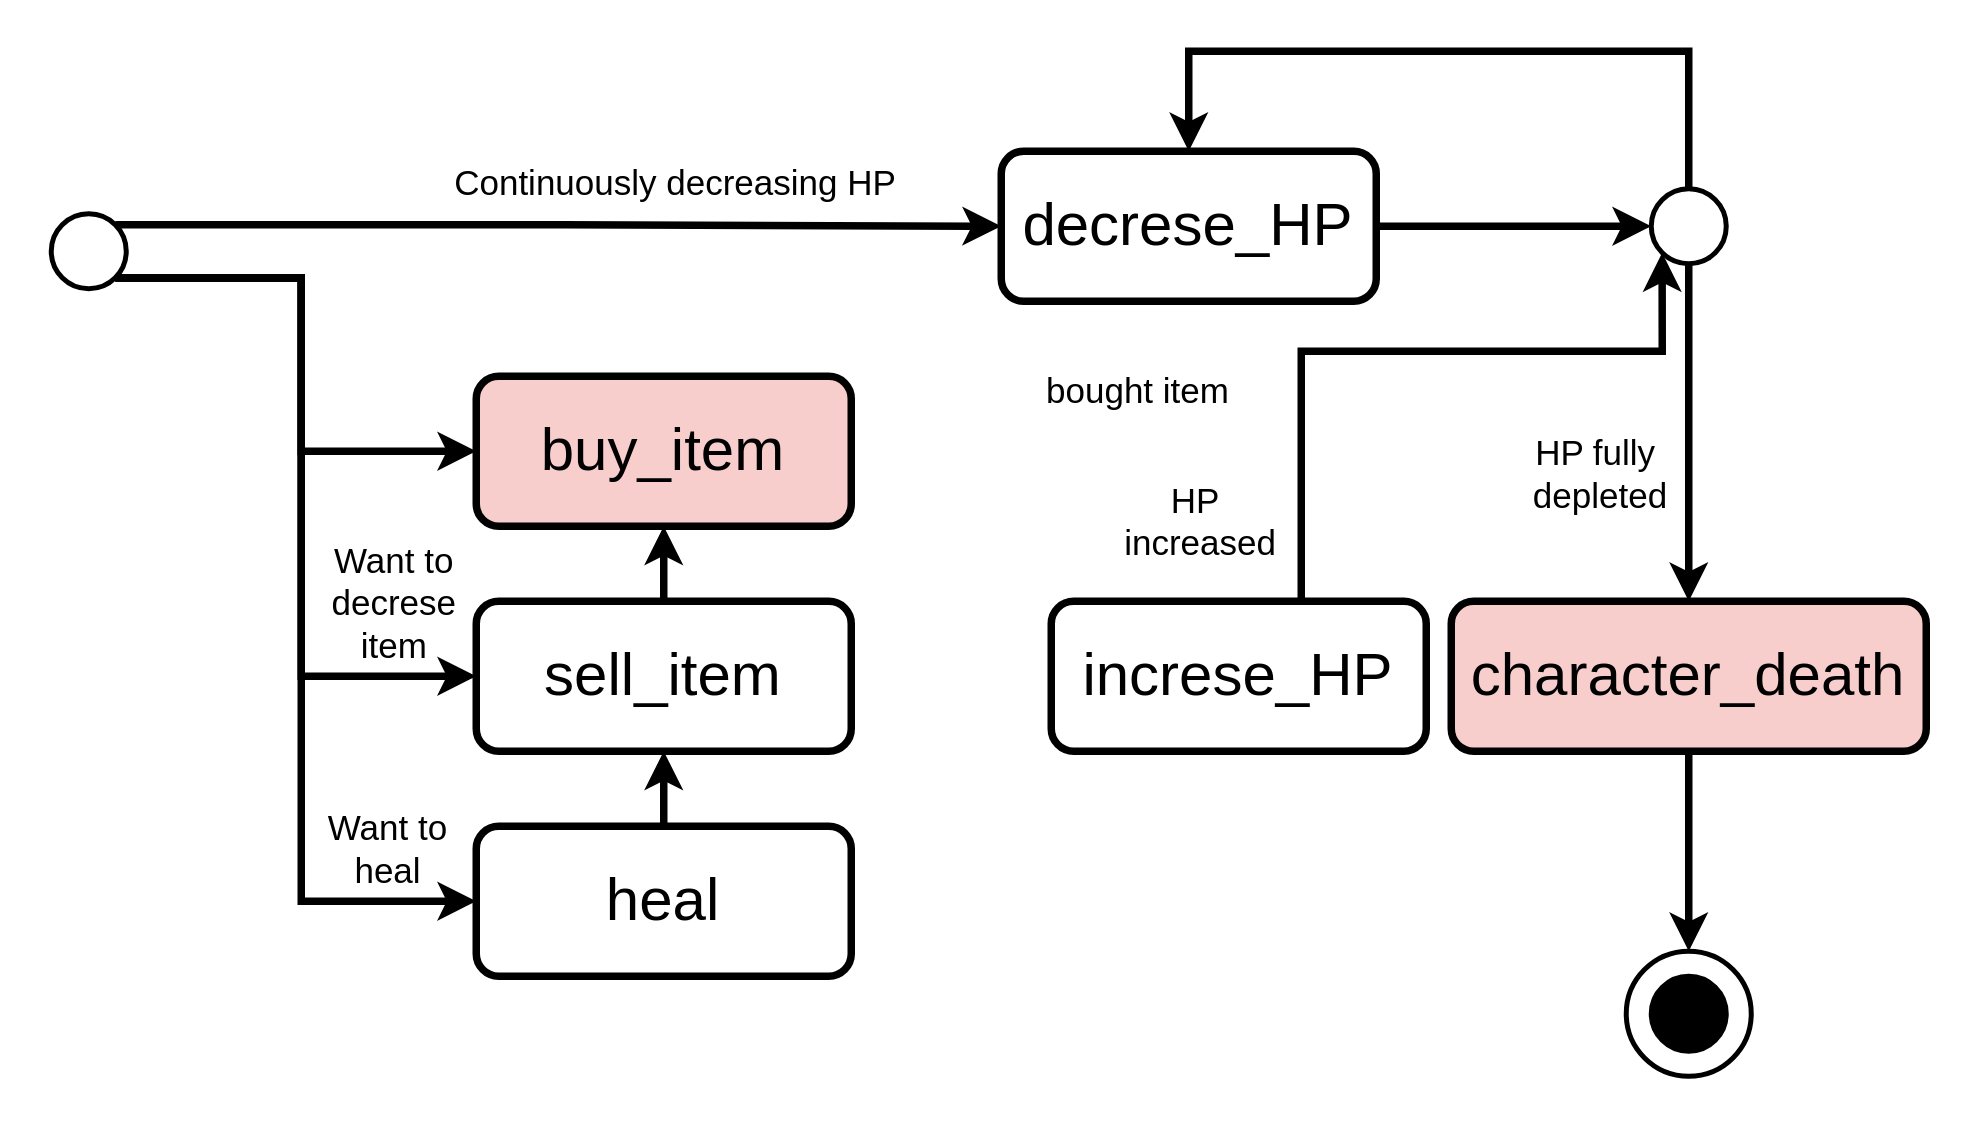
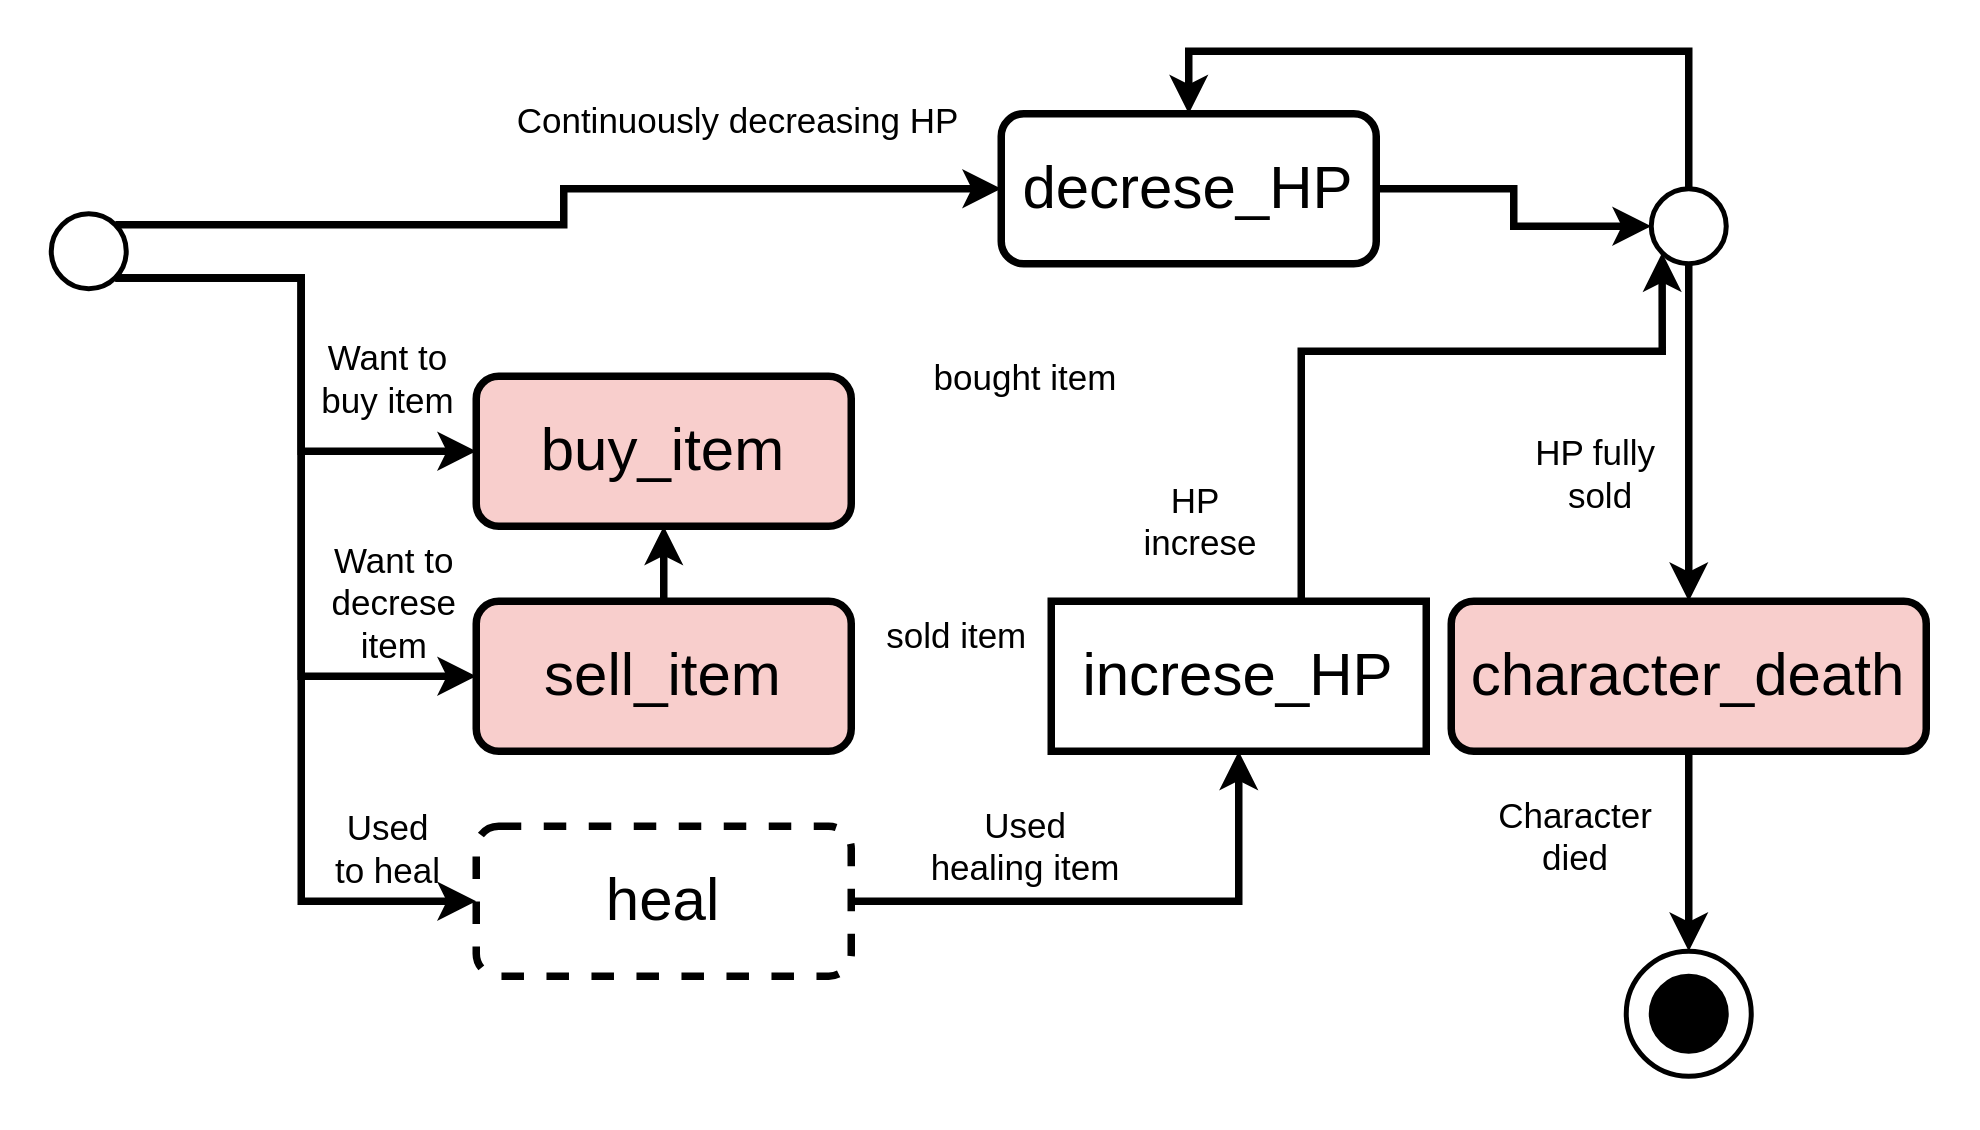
node "Continuously decreasing HP": moved (676, 183) -> (739, 120)
node "decrese_HP": moved (1189, 226) -> (1189, 189)
node "Want to buy item": added
node "bought item": moved (1139, 392) -> (1026, 379)
node "HP fully depleted": label "HP fully depleted" -> "HP fully sold"
node "HP increased": label "HP increased" -> "HP increse"
node "sold item": added
node "sell_item": fillcolor #ffffff -> #f8cecc
node "increse_HP": shape rounded rectangle -> rectangle
edge "heal" -> "sell_item": now "heal" -> "increse_HP"
node "Character died": added
node "Used healing item": added
node "Want to heal": label "Want to heal" -> "Used to heal"
node "heal": style solid -> dashed
